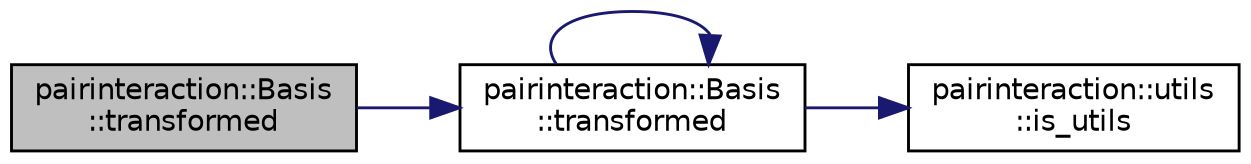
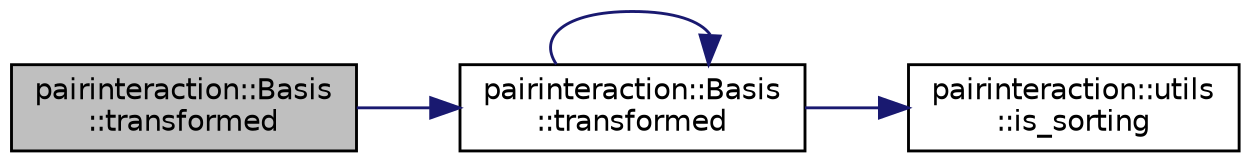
node "pairinteraction::utils ::is_utils": label "pairinteraction::utils ::is_utils" -> "pairinteraction::utils ::is_sorting"
